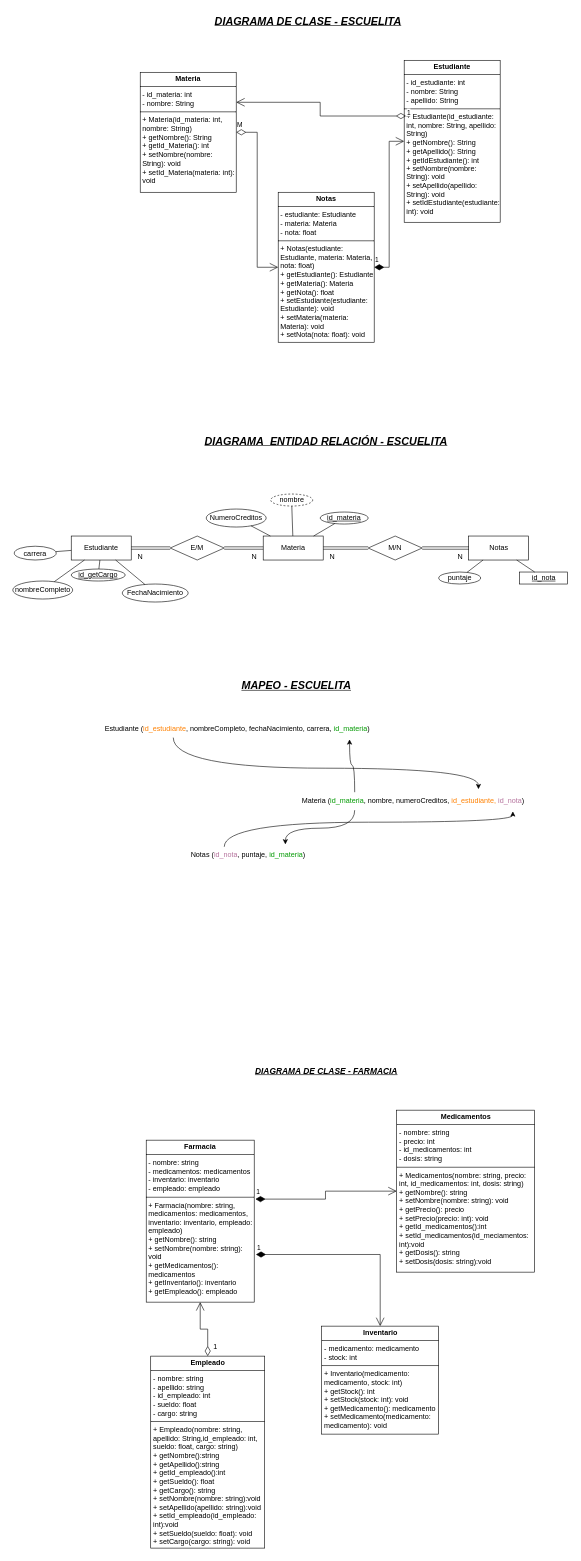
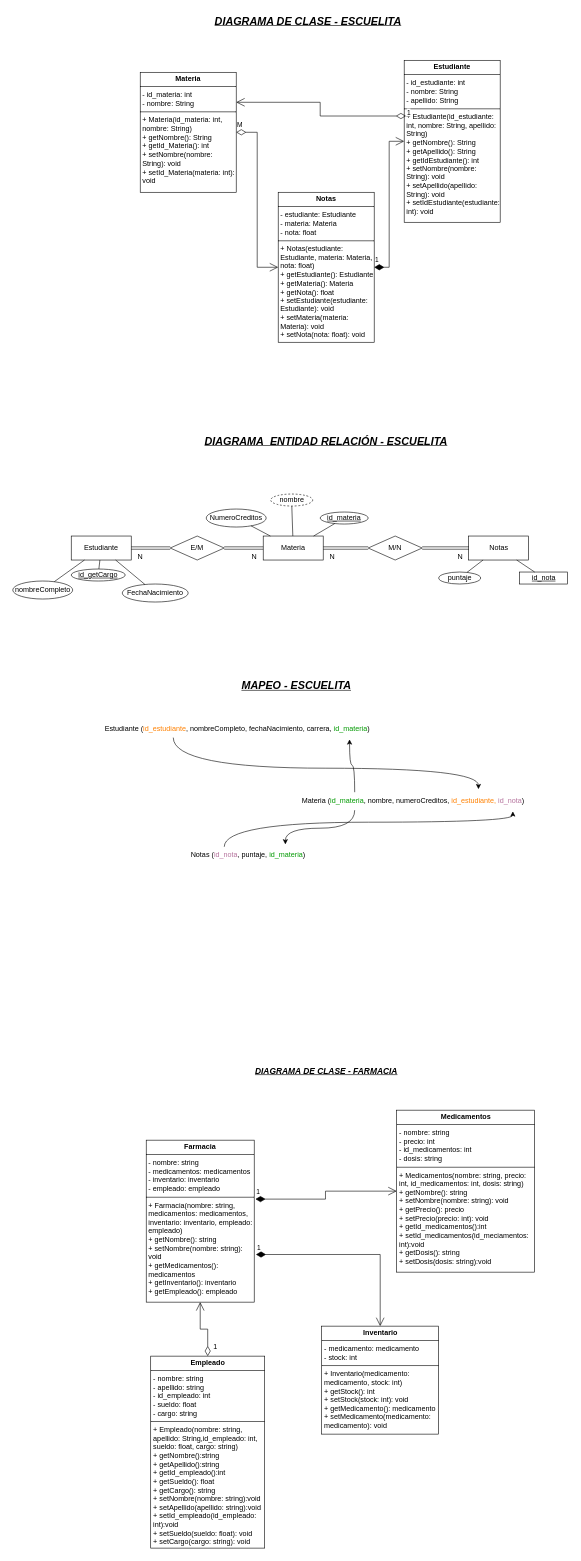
edge "Estudiante" -- "carrera": removed
node "carrera": removed
